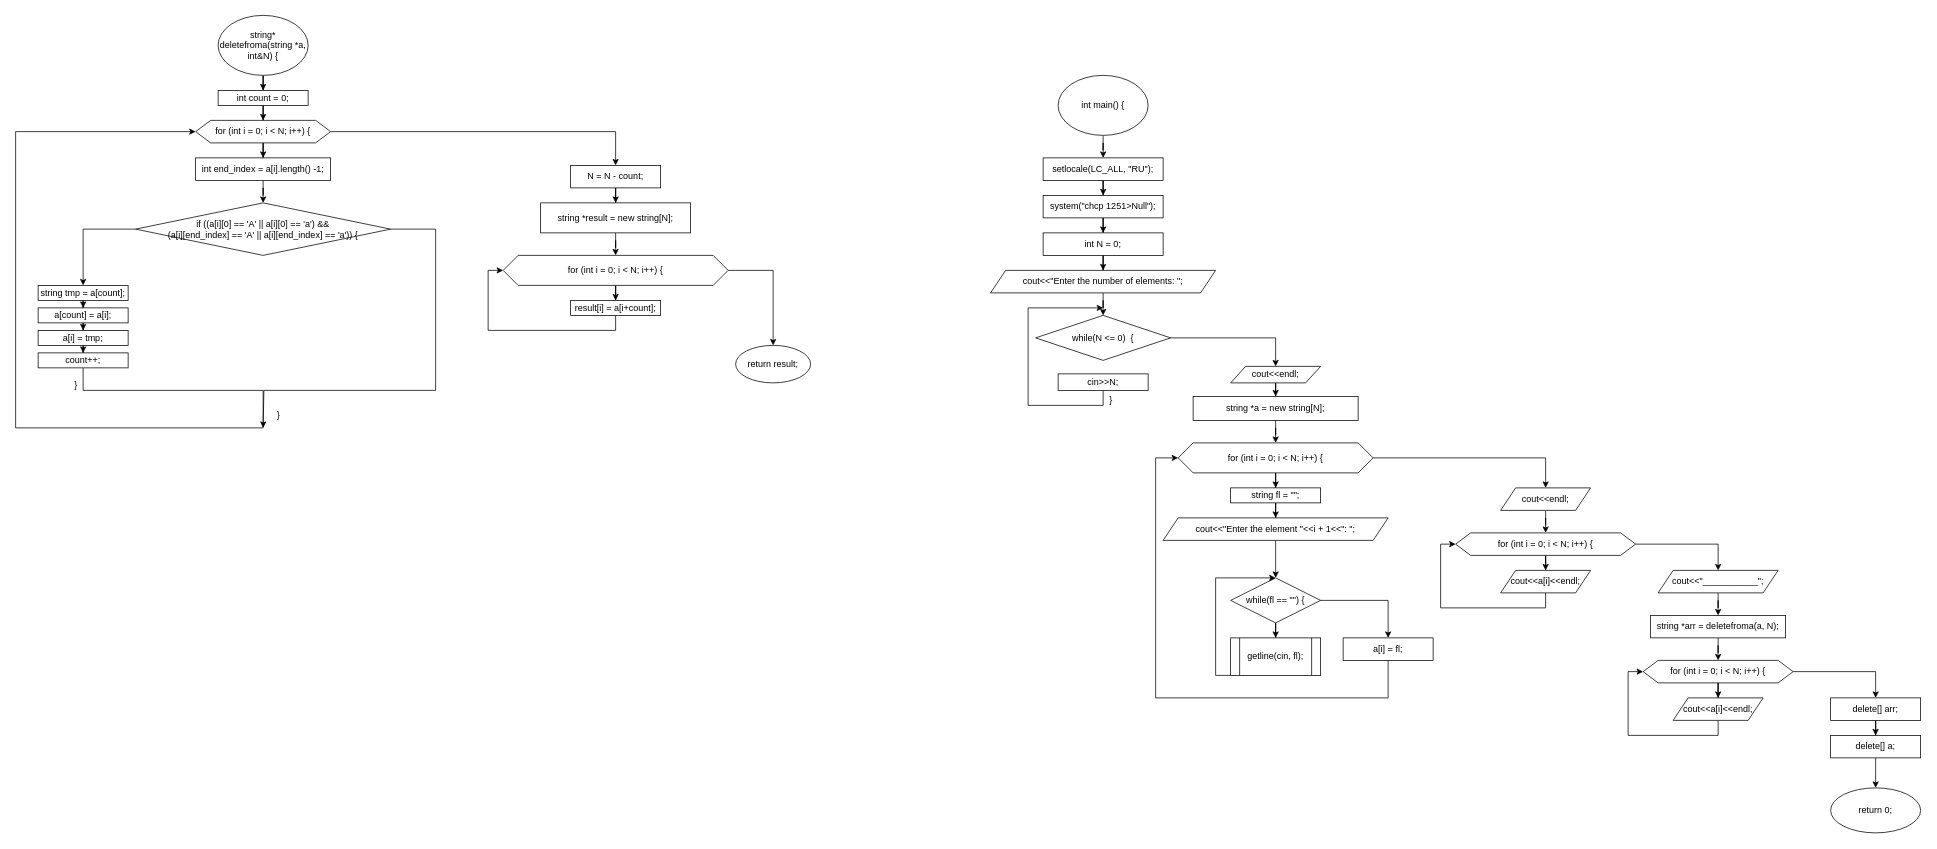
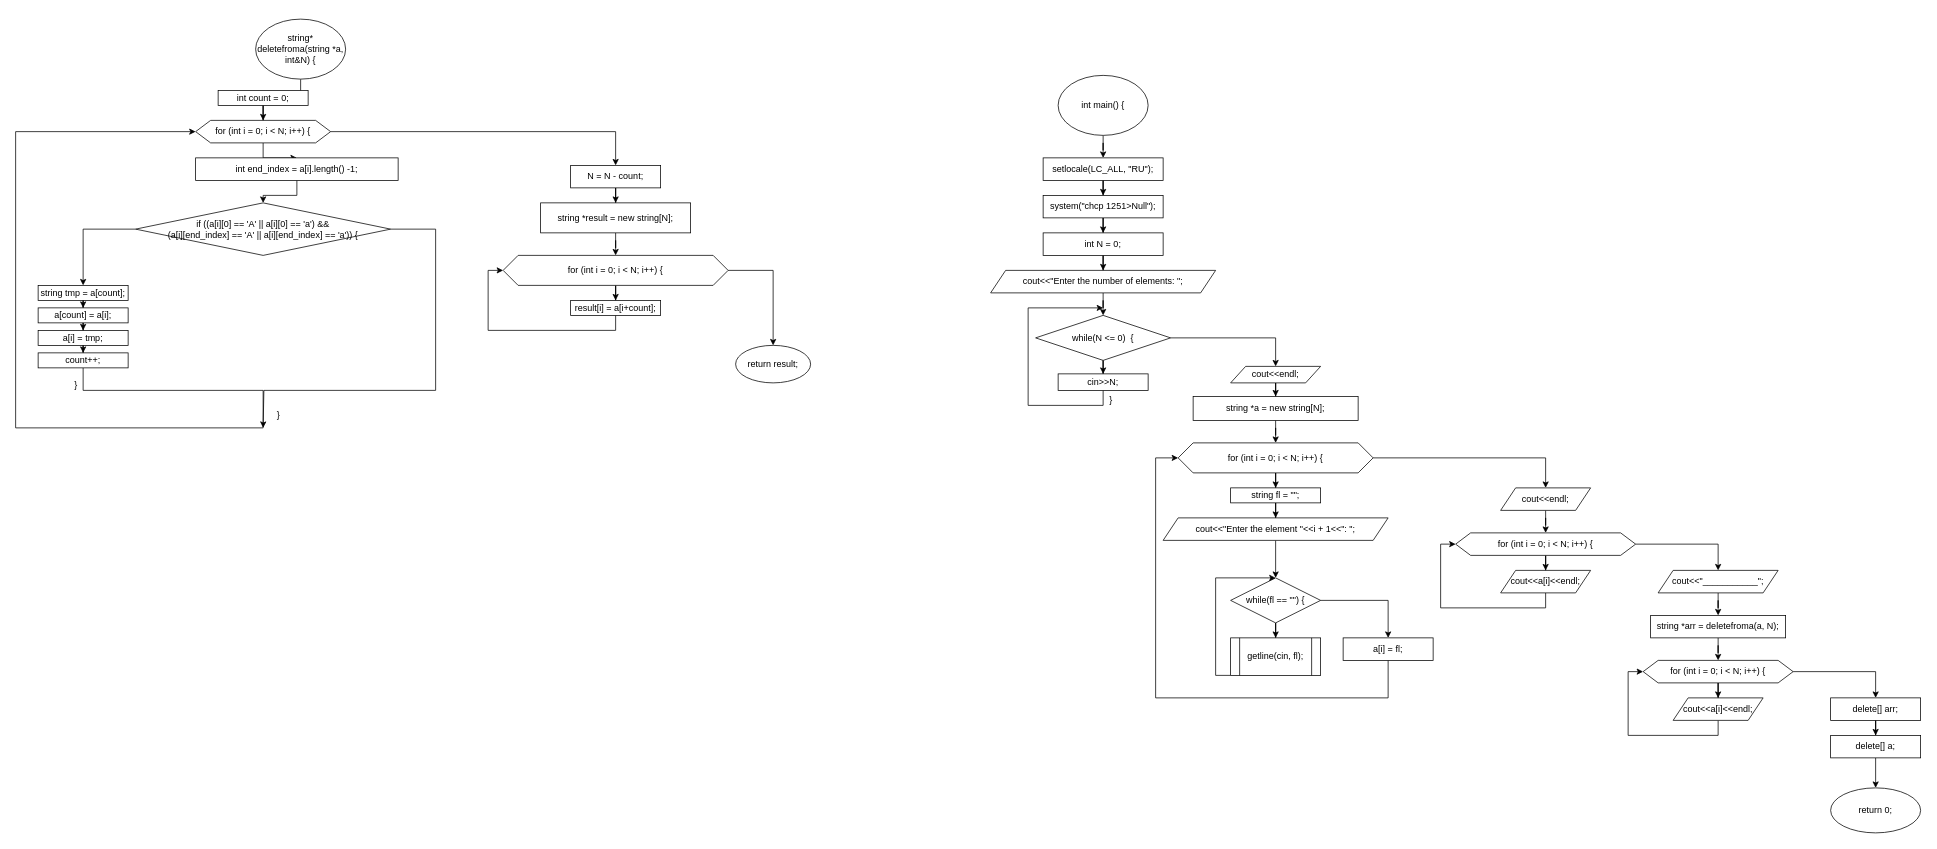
node "string* deletefroma(string *a, int&N) {": moved (263, 45) -> (300, 49)
node "int end_index = a[i].length() -1;": size 135x23 -> 203x23
edge "while(N <= 0) {" -> "cin>>N;": added
